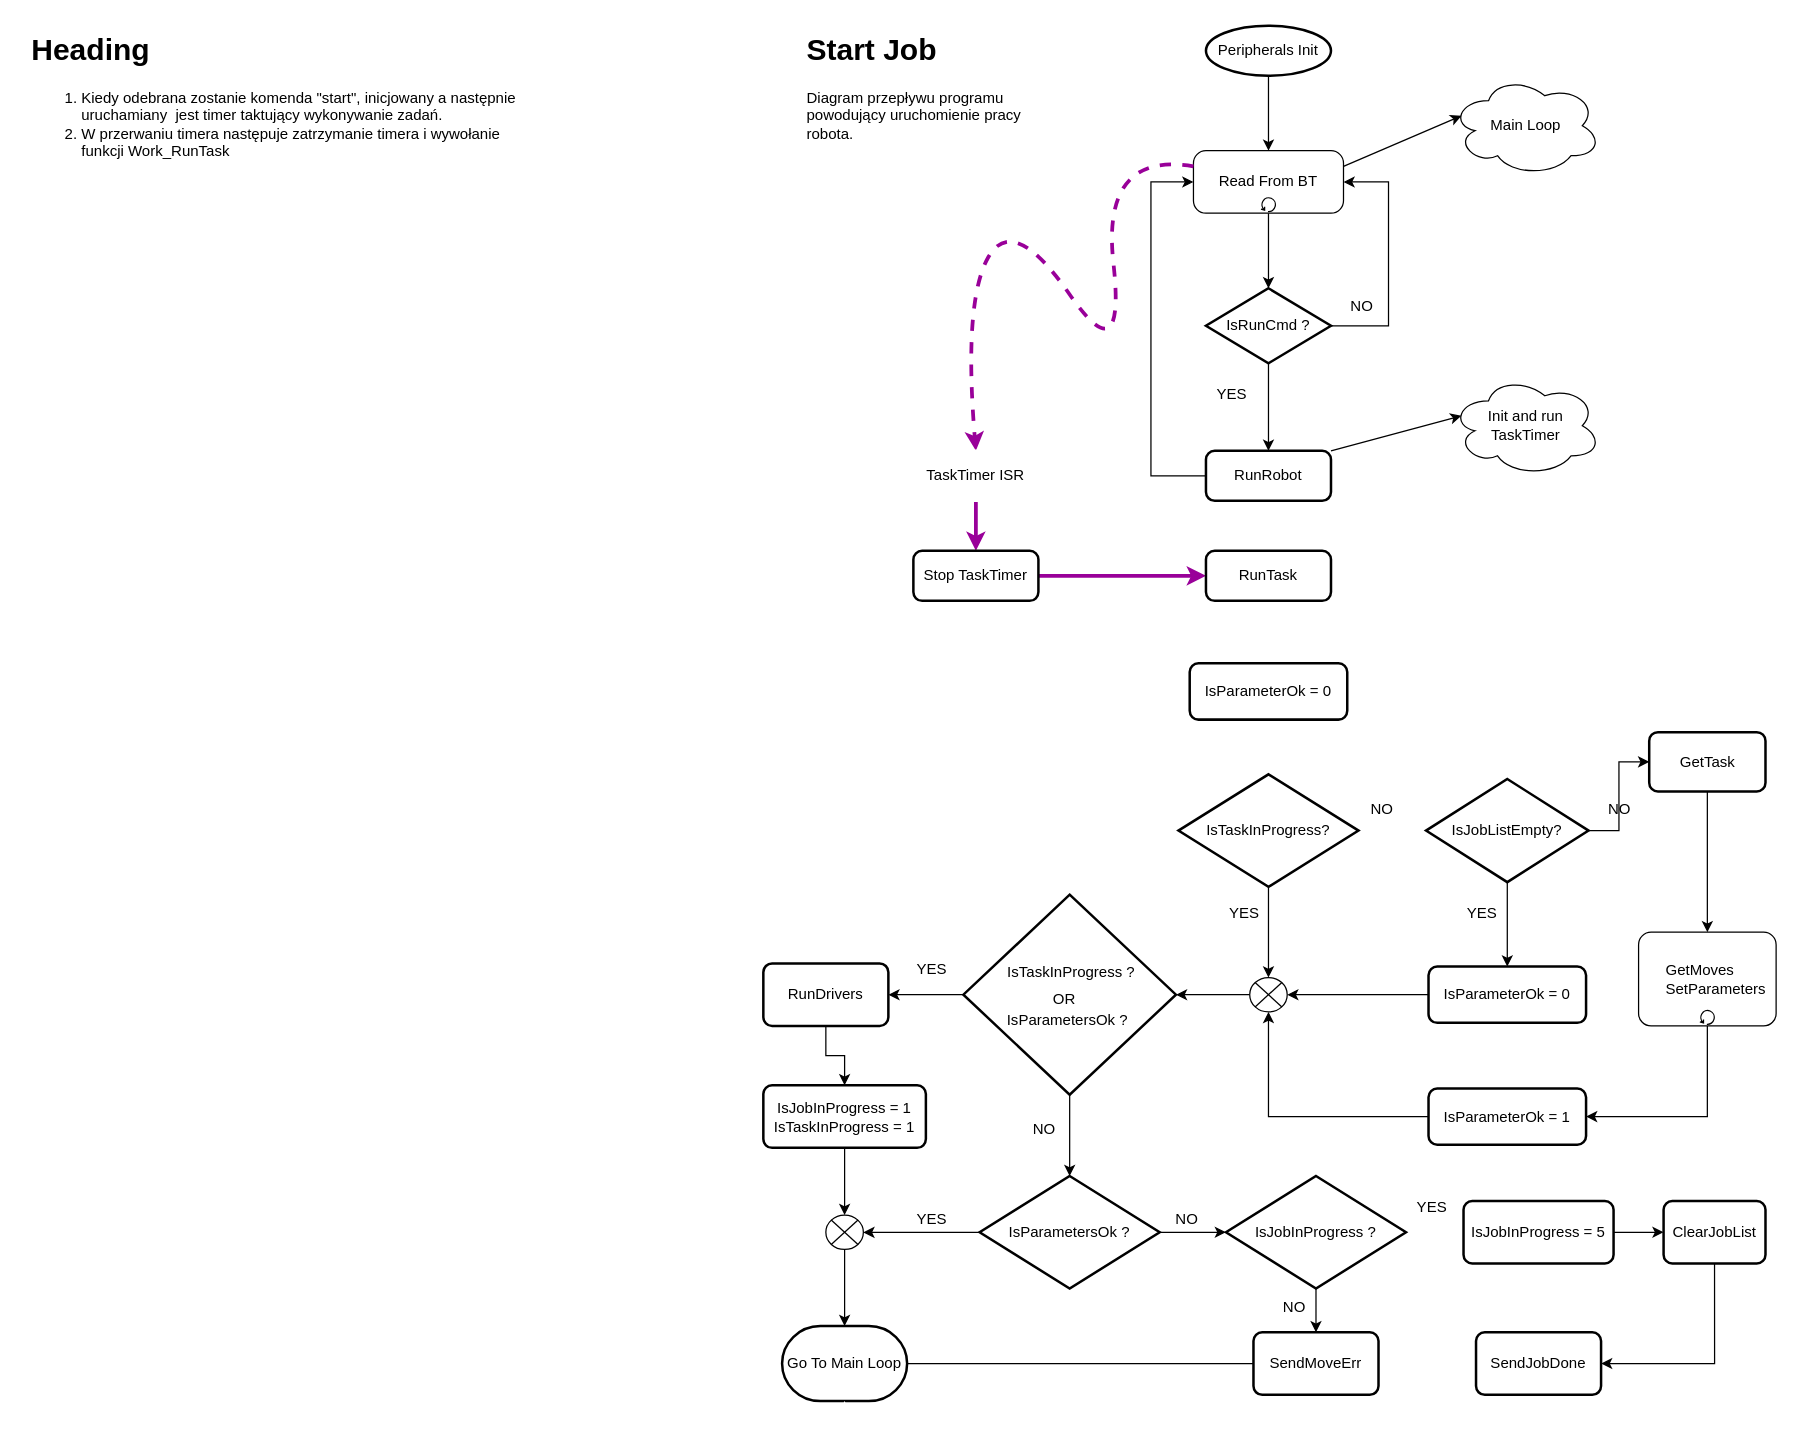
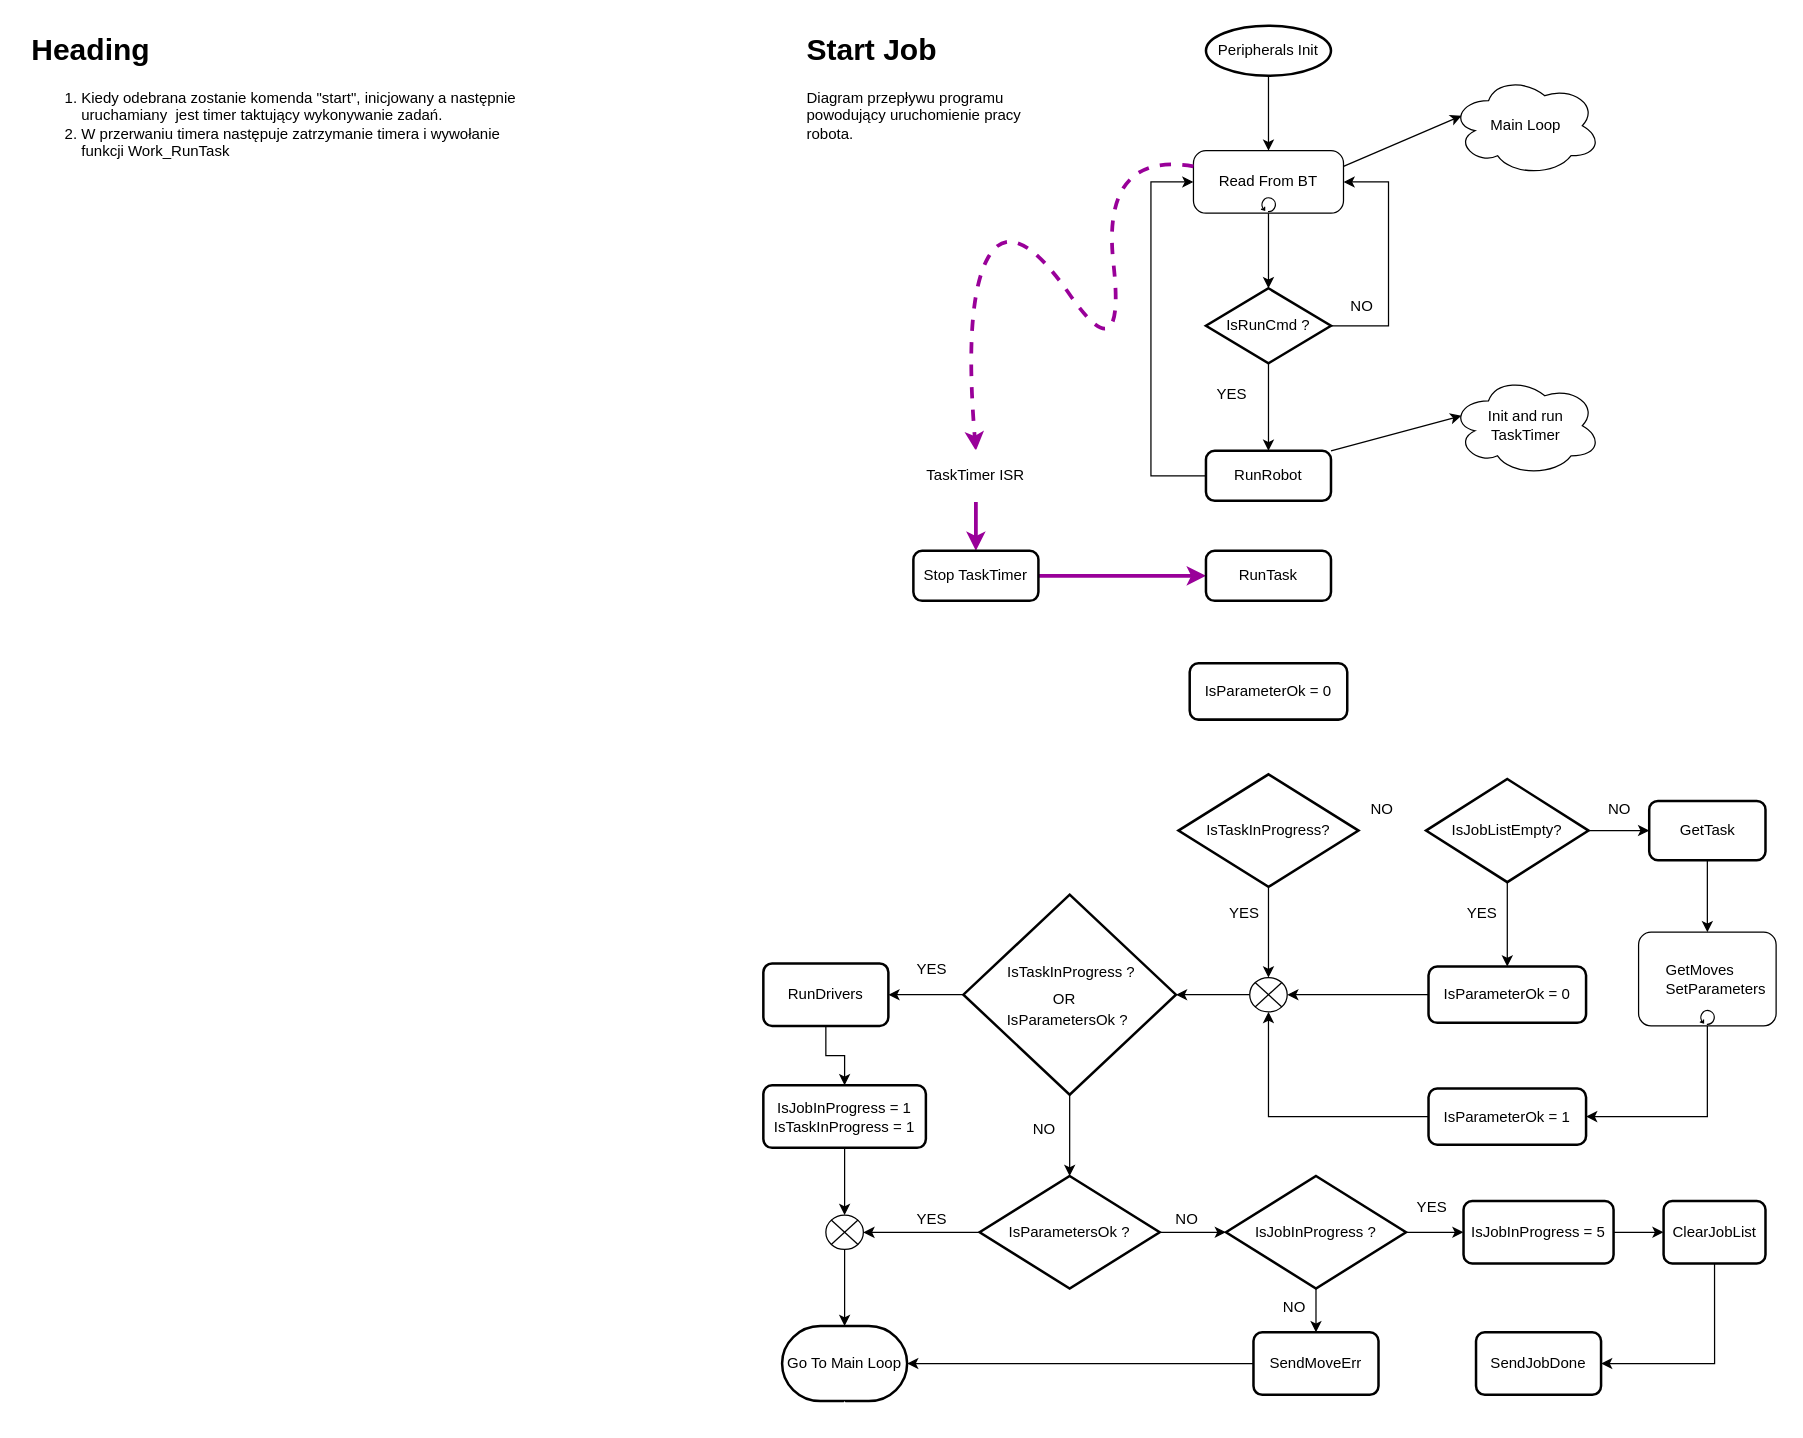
node "GetTask": moved (1707, 762) -> (1707, 830)
edge "IsJobInProgress ?" -> "IsJobInProgress = 5": added
edge "Go To Main Loop" -- "SendMoveErr": arrowhead none -> classic
